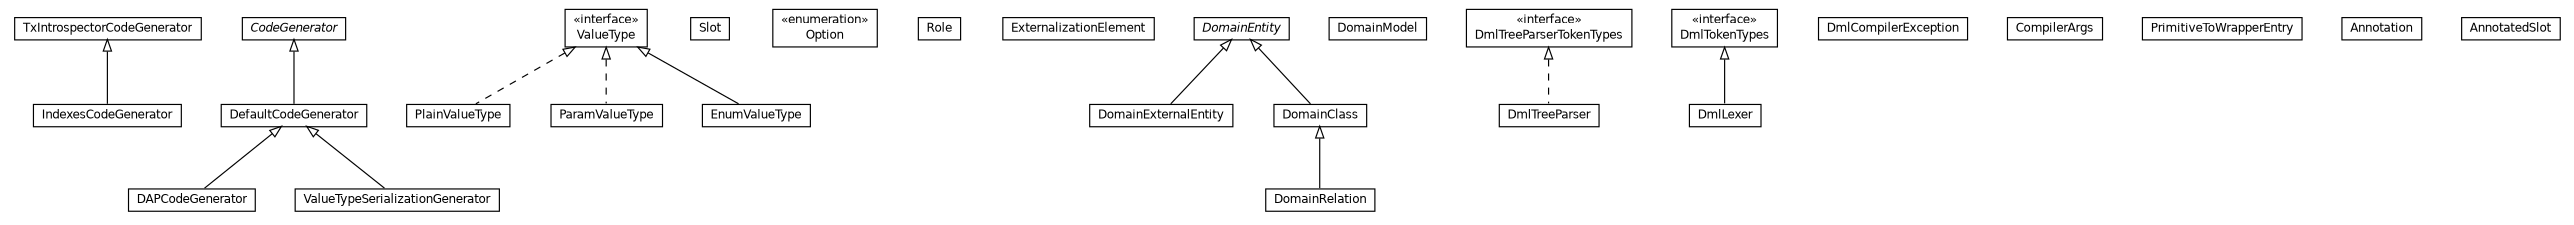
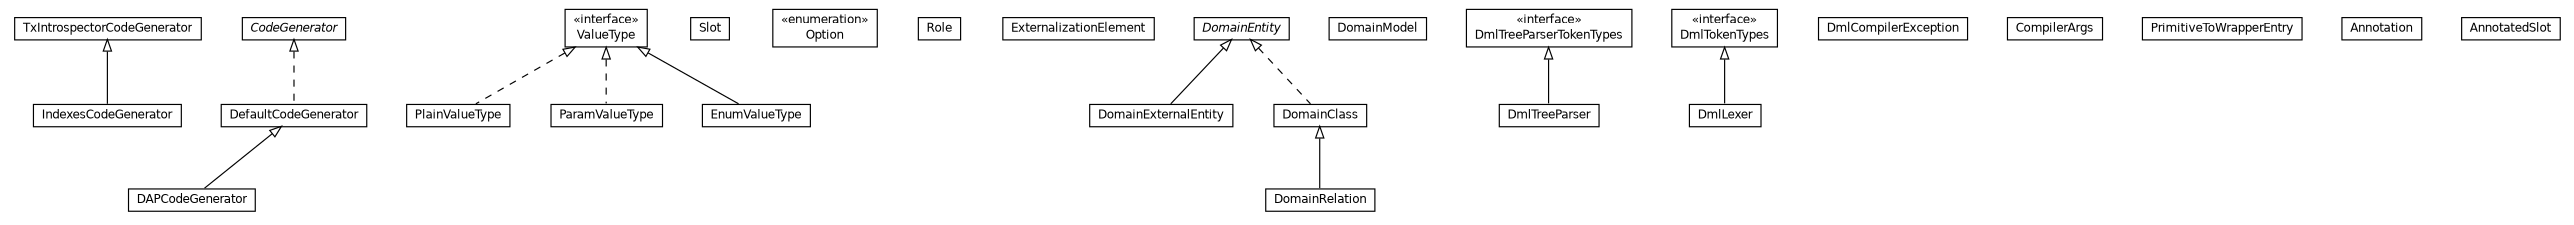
edge "DomainClass" -> "DomainEntity": style solid -> dashed
edge "DefaultCodeGenerator" -> "CodeGenerator": style solid -> dashed
edge "DmlTreeParser" -> "DmlTreeParserTokenTypes": style dashed -> solid
node "ValueTypeSerializationGenerator": removed
